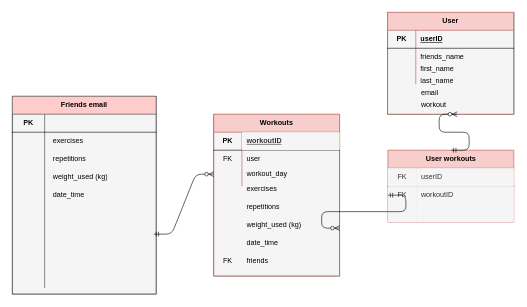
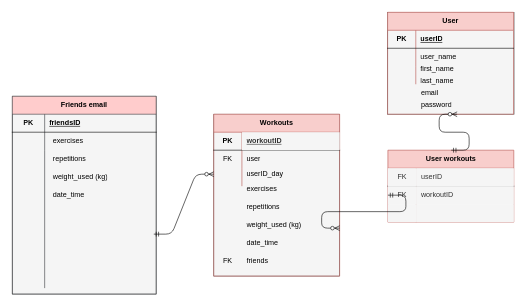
node "friends_name": label "friends_name" -> "user_name"
node "workout": label "workout" -> "password"
node "friendsID": added
node "workout_day": label "workout_day" -> "userID_day"
